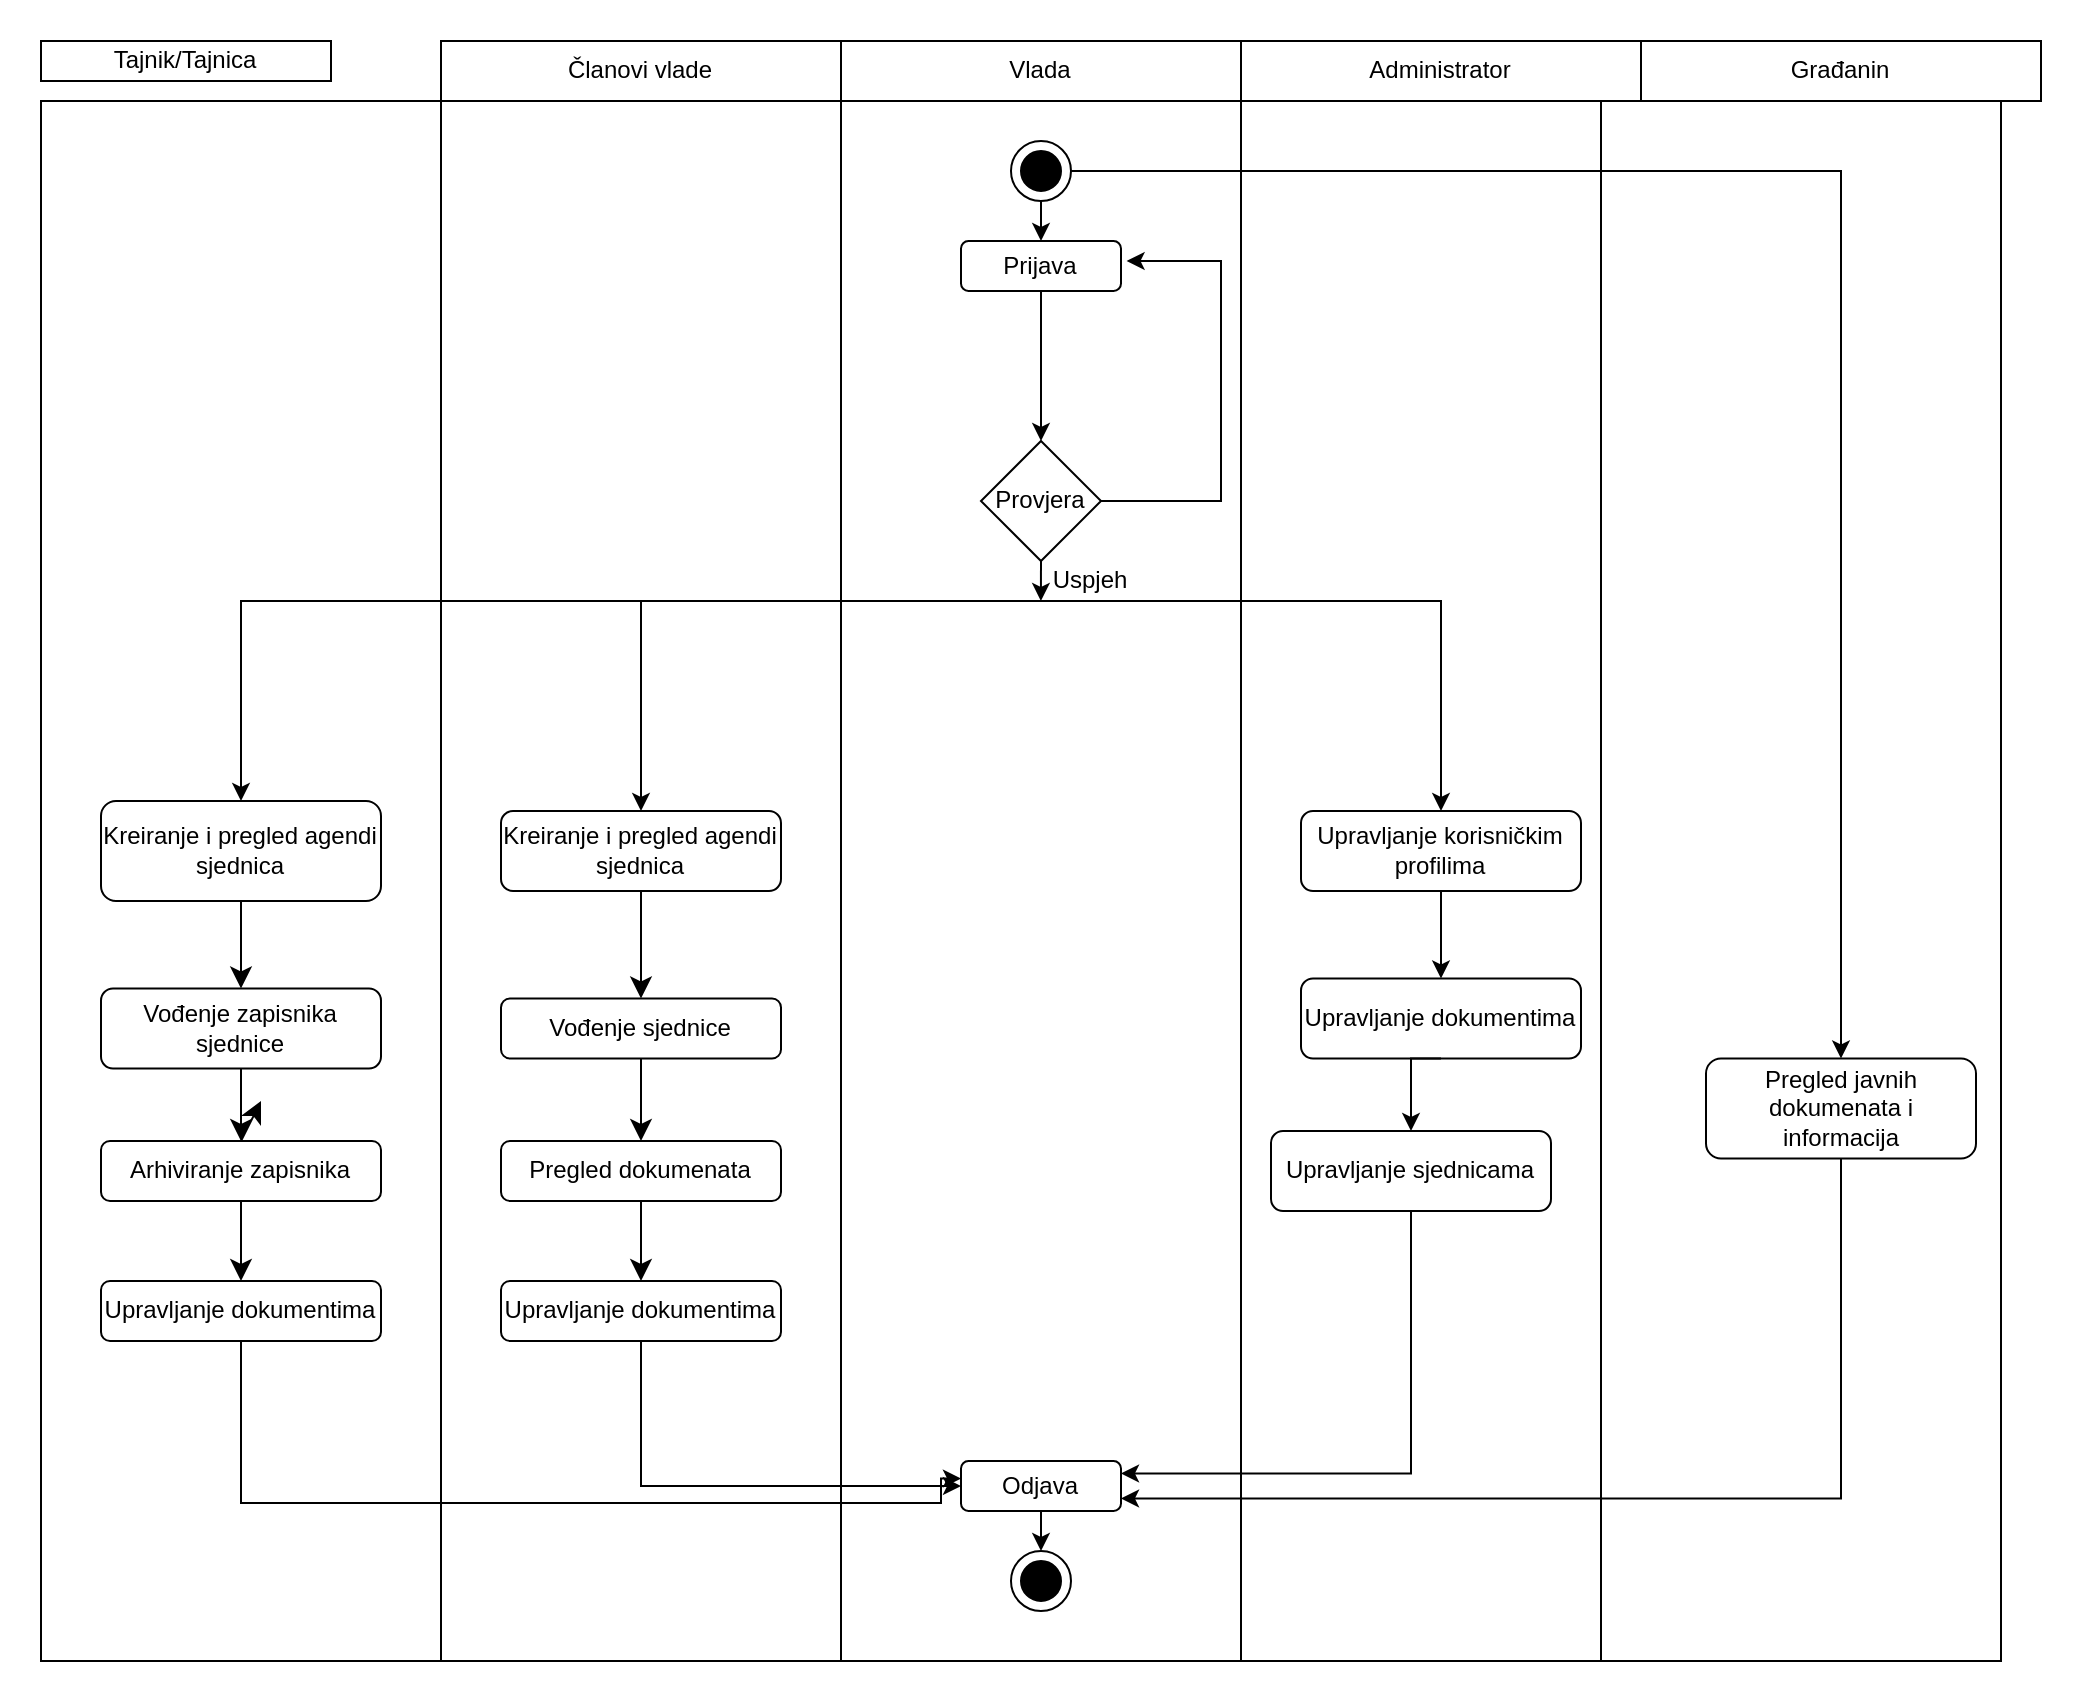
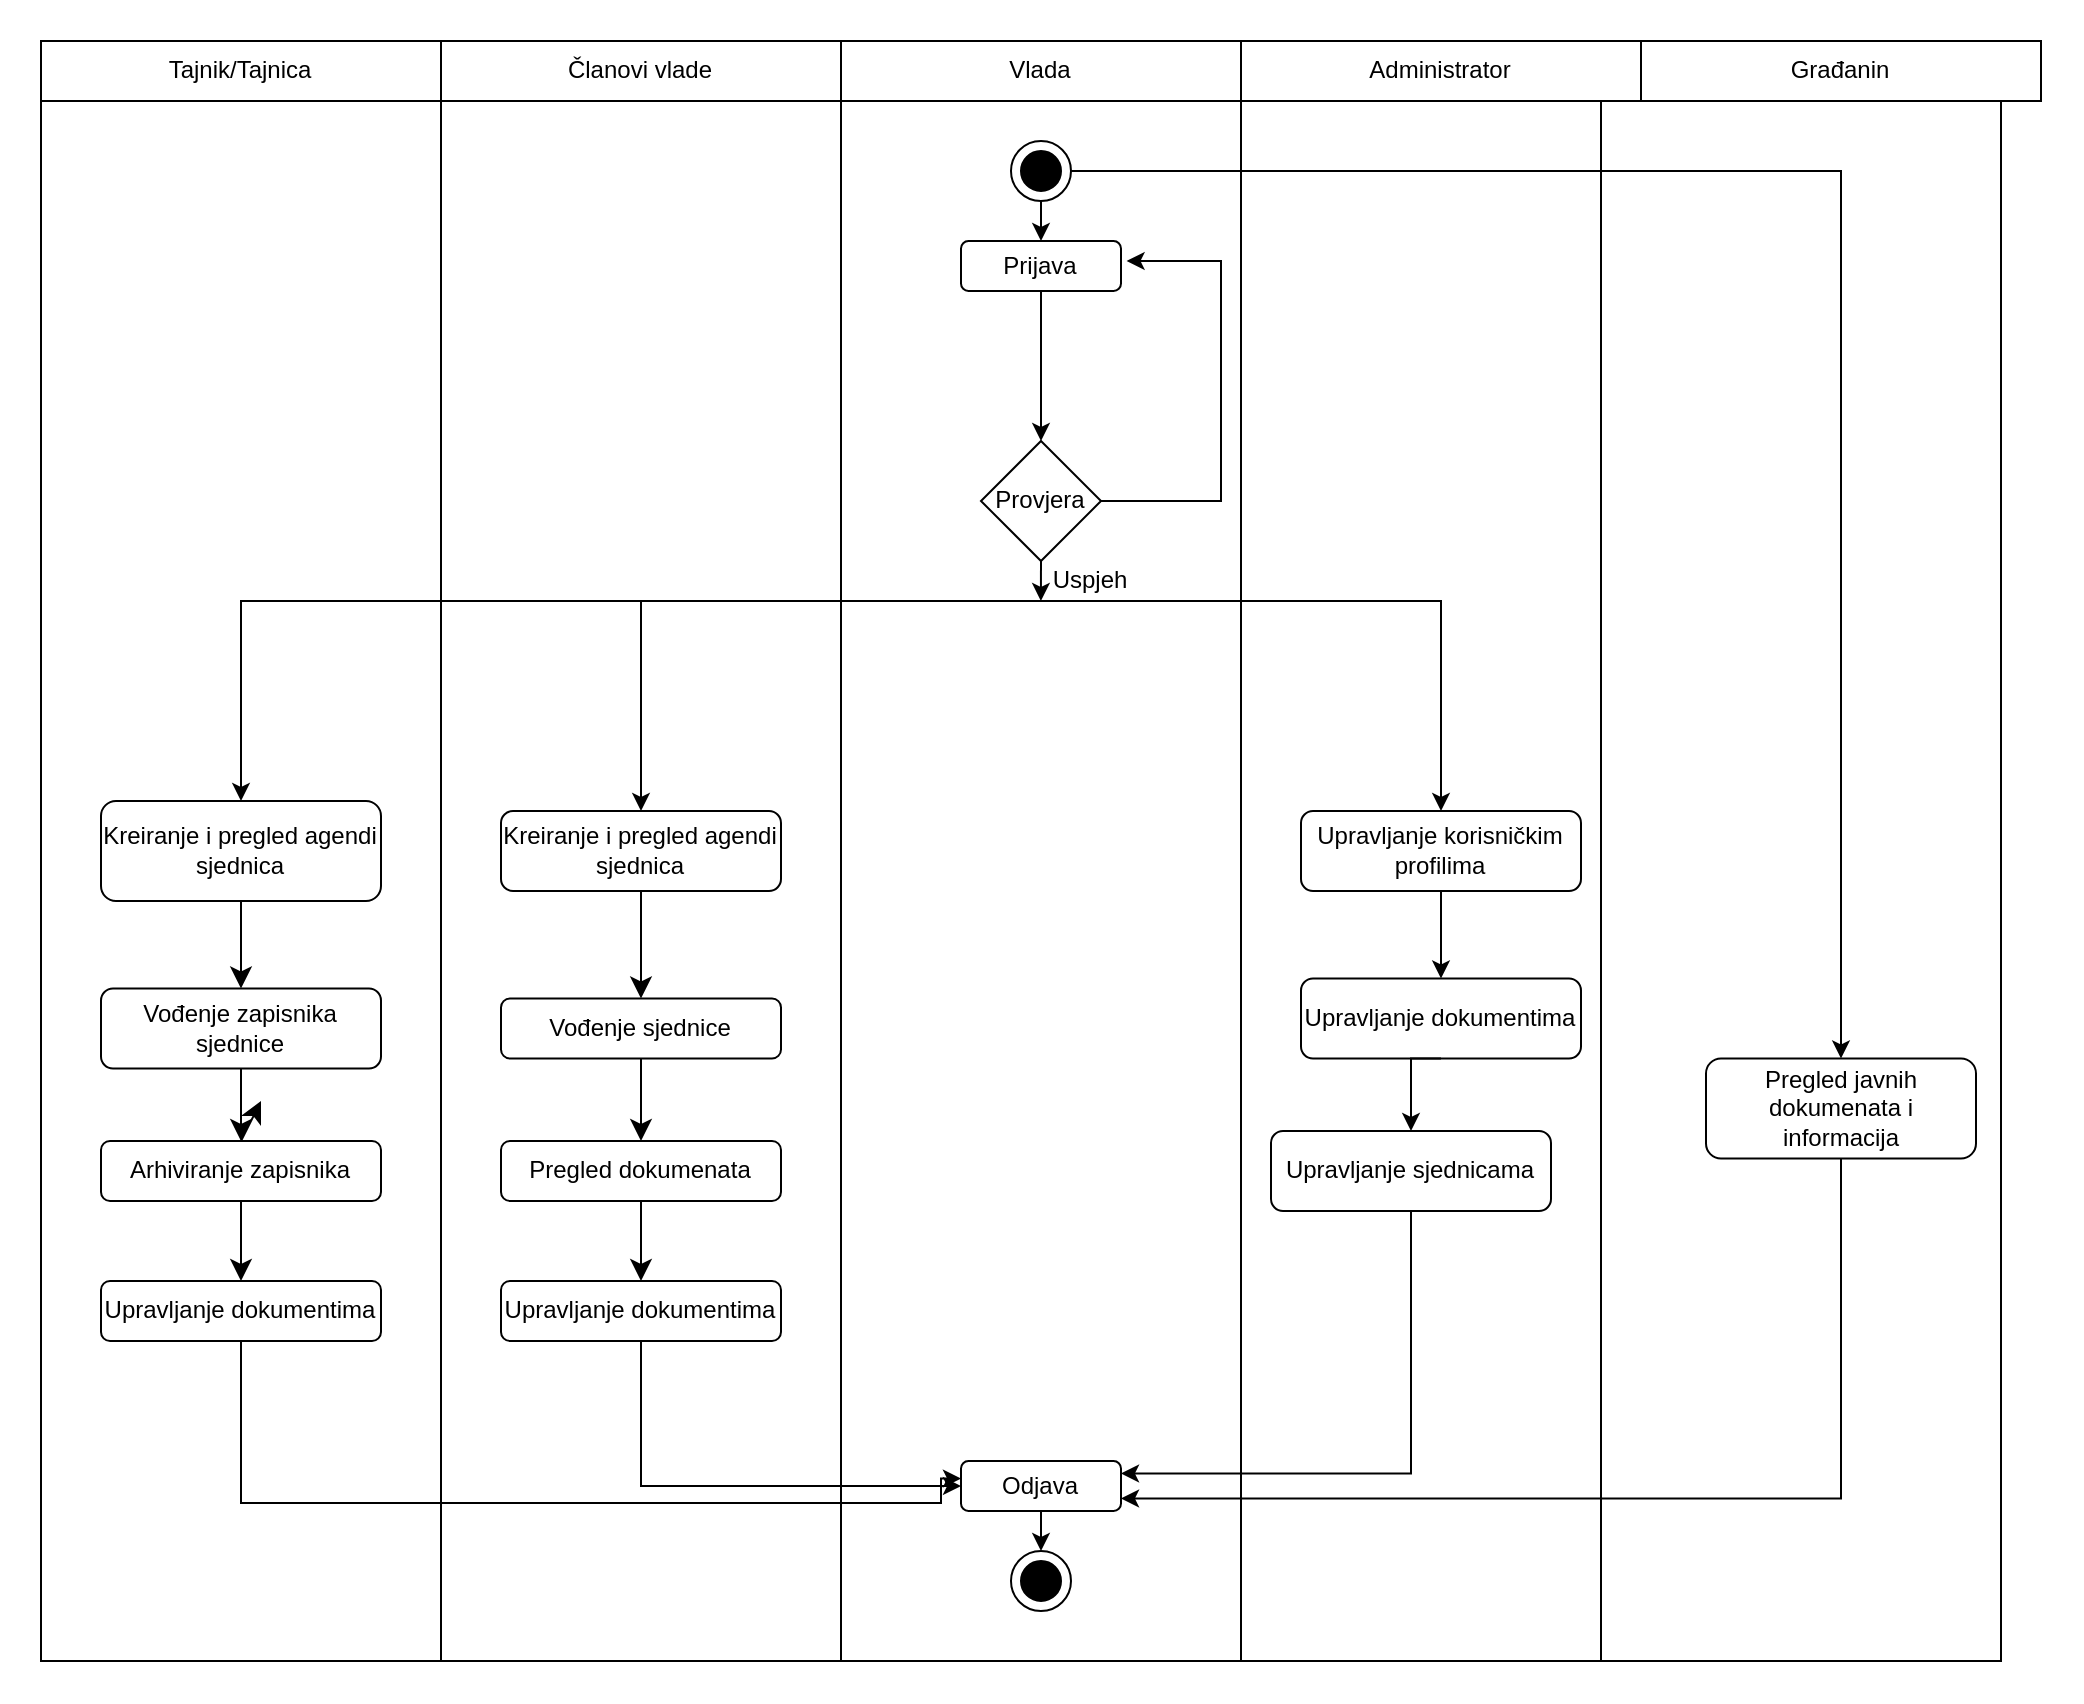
node "Tajnik/Tajnica": size 290x40 -> 400x60
